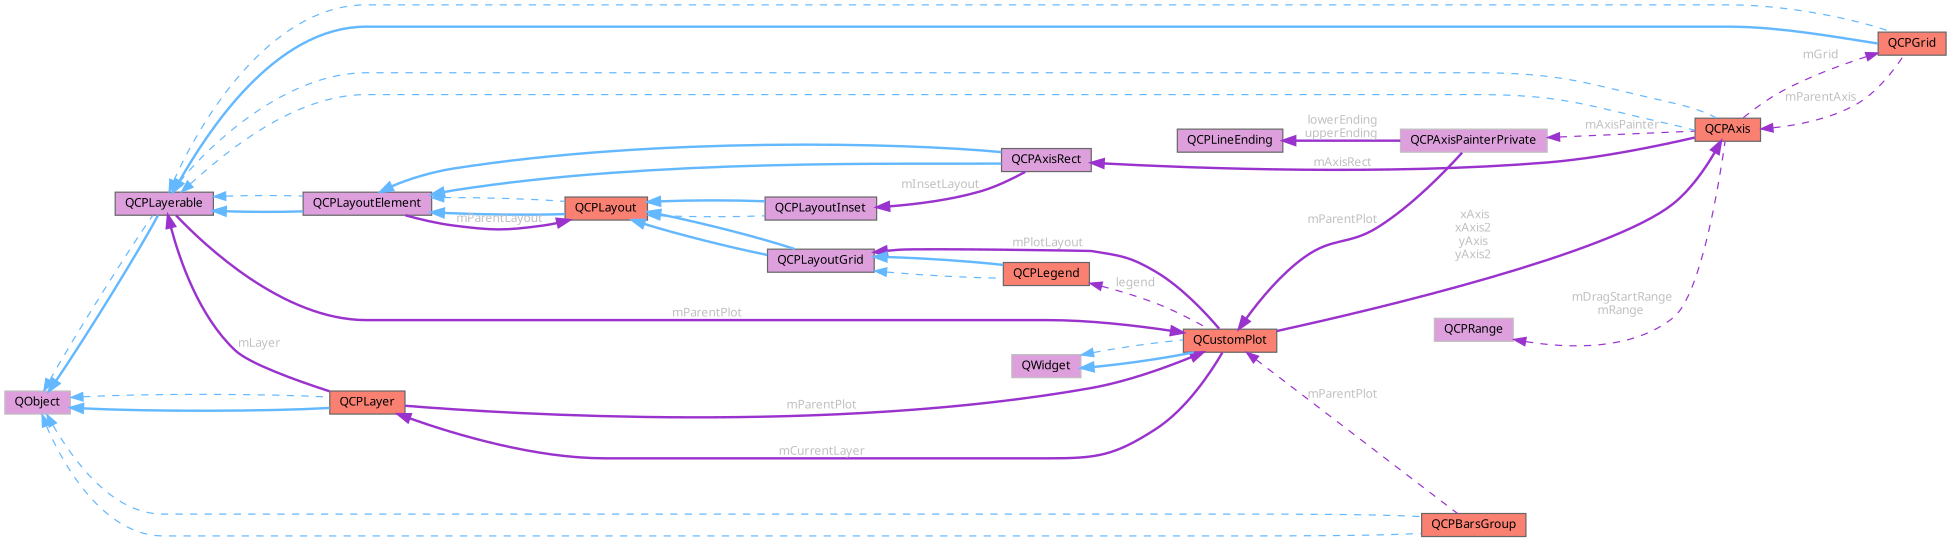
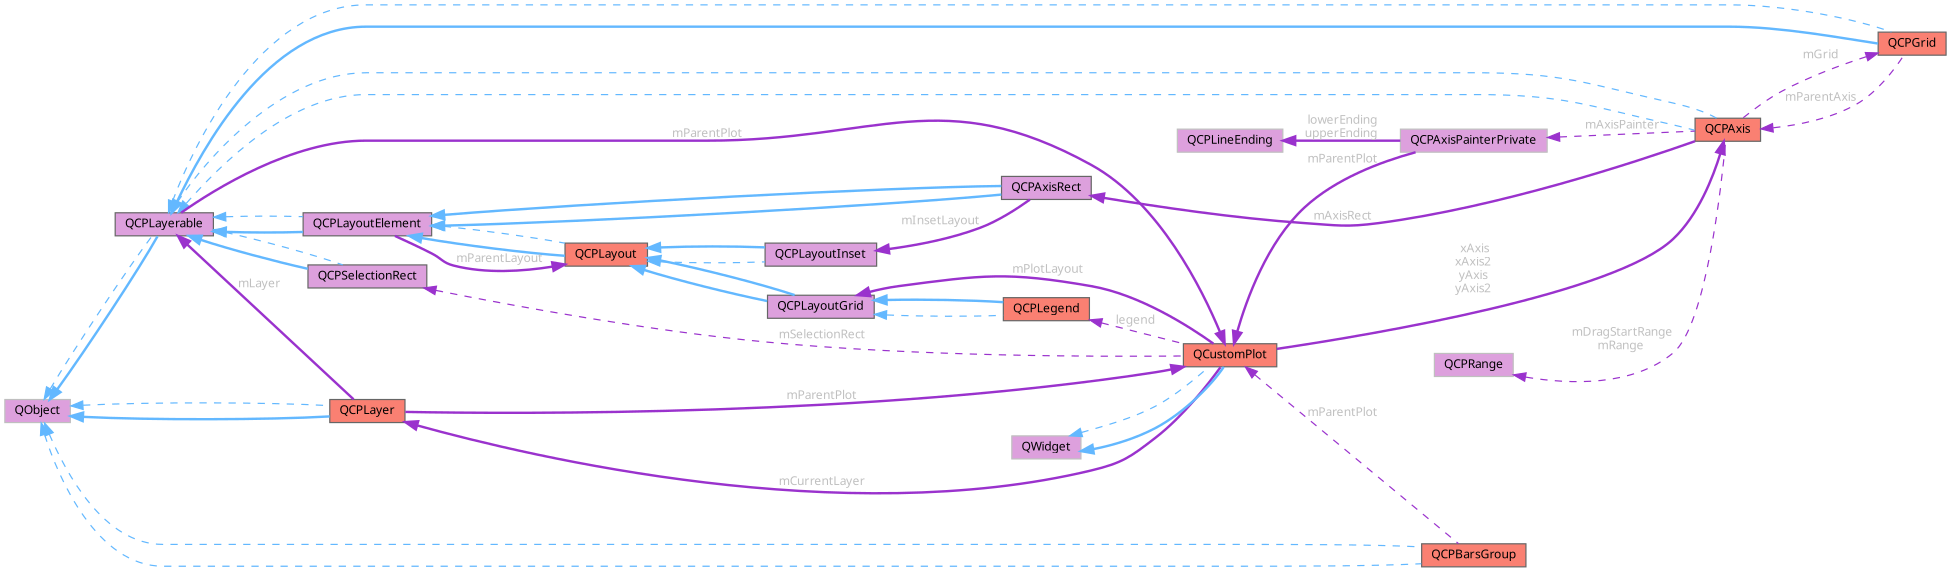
node "QCPLineEnding": color gray40 -> grey75
node "QCPSelectionRect": added
